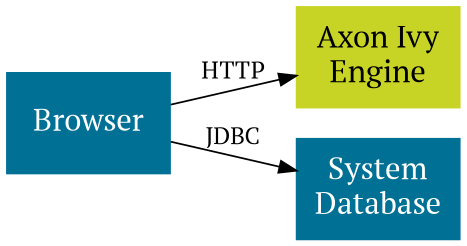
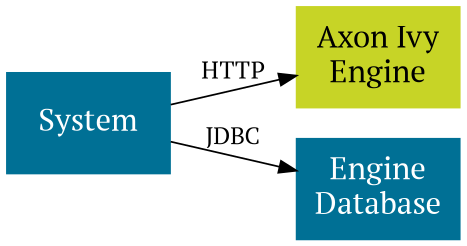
node "Browser": label "Browser" -> "System"
node "System Database": label "System Database" -> "Engine Database"
